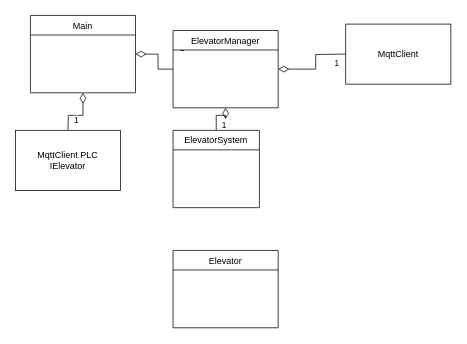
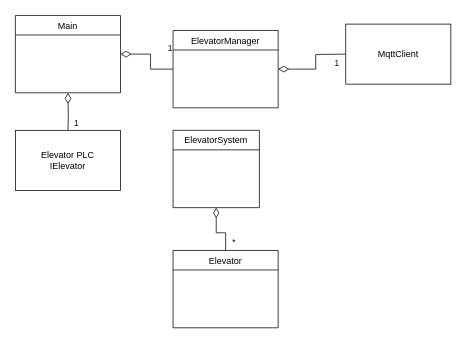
node "Main": moved (83, 54) -> (68, 54)
edge "ElevatorSystem" -> "ElevatorManager": removed, label "1"
node "MqttClient PLC IElevator": label "MqttClient PLC IElevator" -> "Elevator PLC IElevator"
edge "Elevator" -> "ElevatorSystem": added, label "*"
